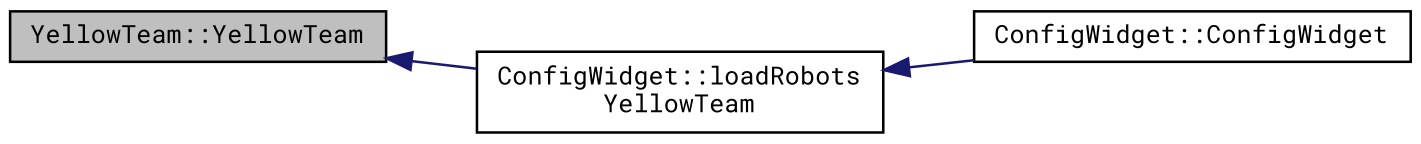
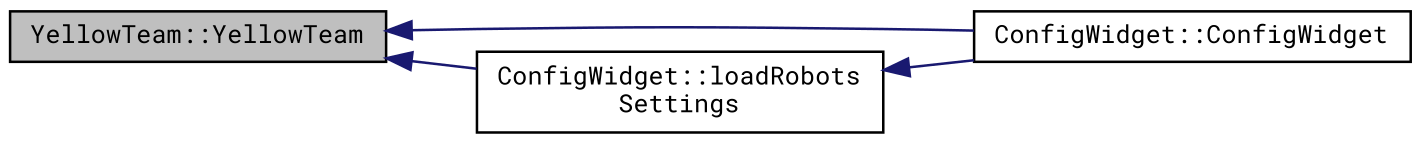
edge "ConfigWidget::ConfigWidget" -> "YellowTeam::YellowTeam": added
node "ConfigWidget::loadRobots YellowTeam": label "ConfigWidget::loadRobots YellowTeam" -> "ConfigWidget::loadRobots Settings"
